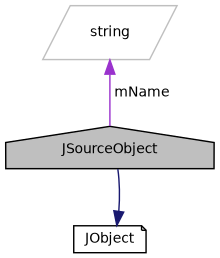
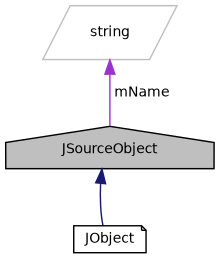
edge "JSourceObject" -> "JObject": reversed
